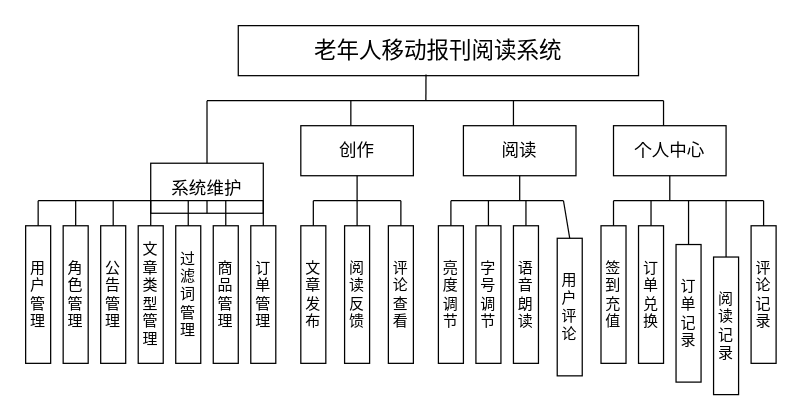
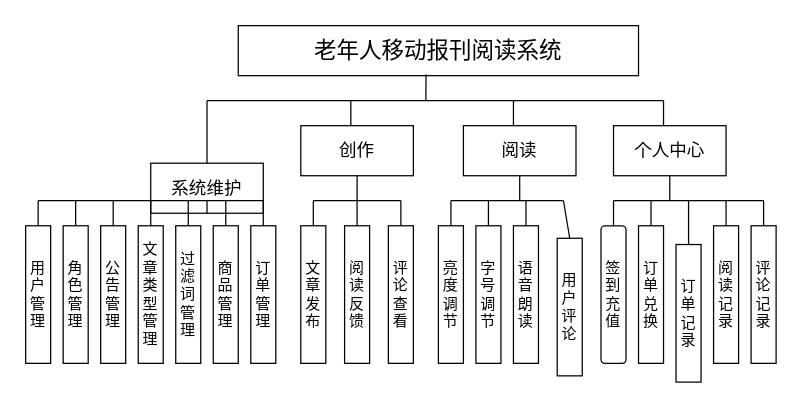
node "签到充值": shape rectangle -> rounded rectangle
node "阅读记录": moved (726, 326) -> (726, 294)
